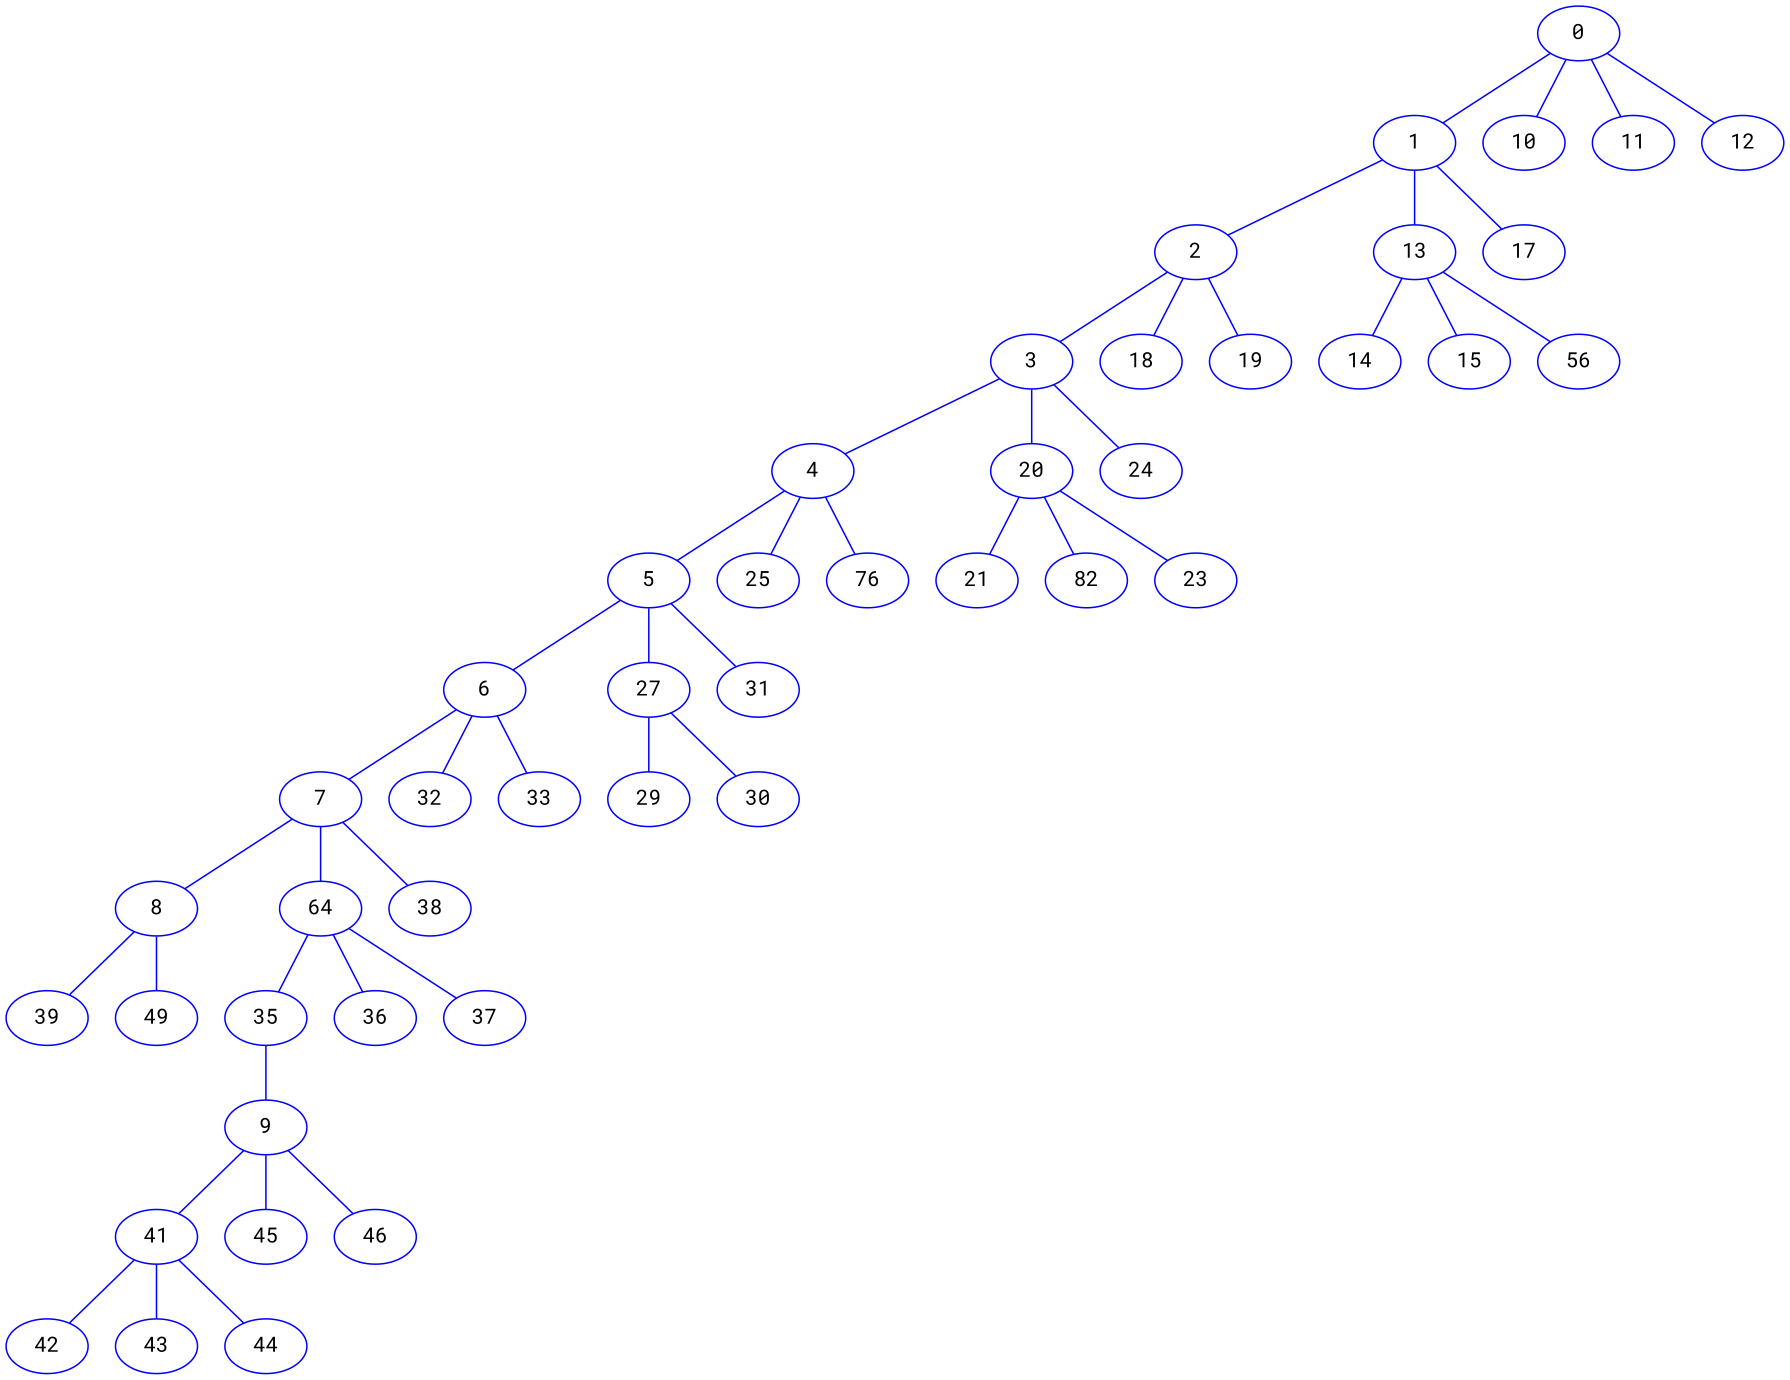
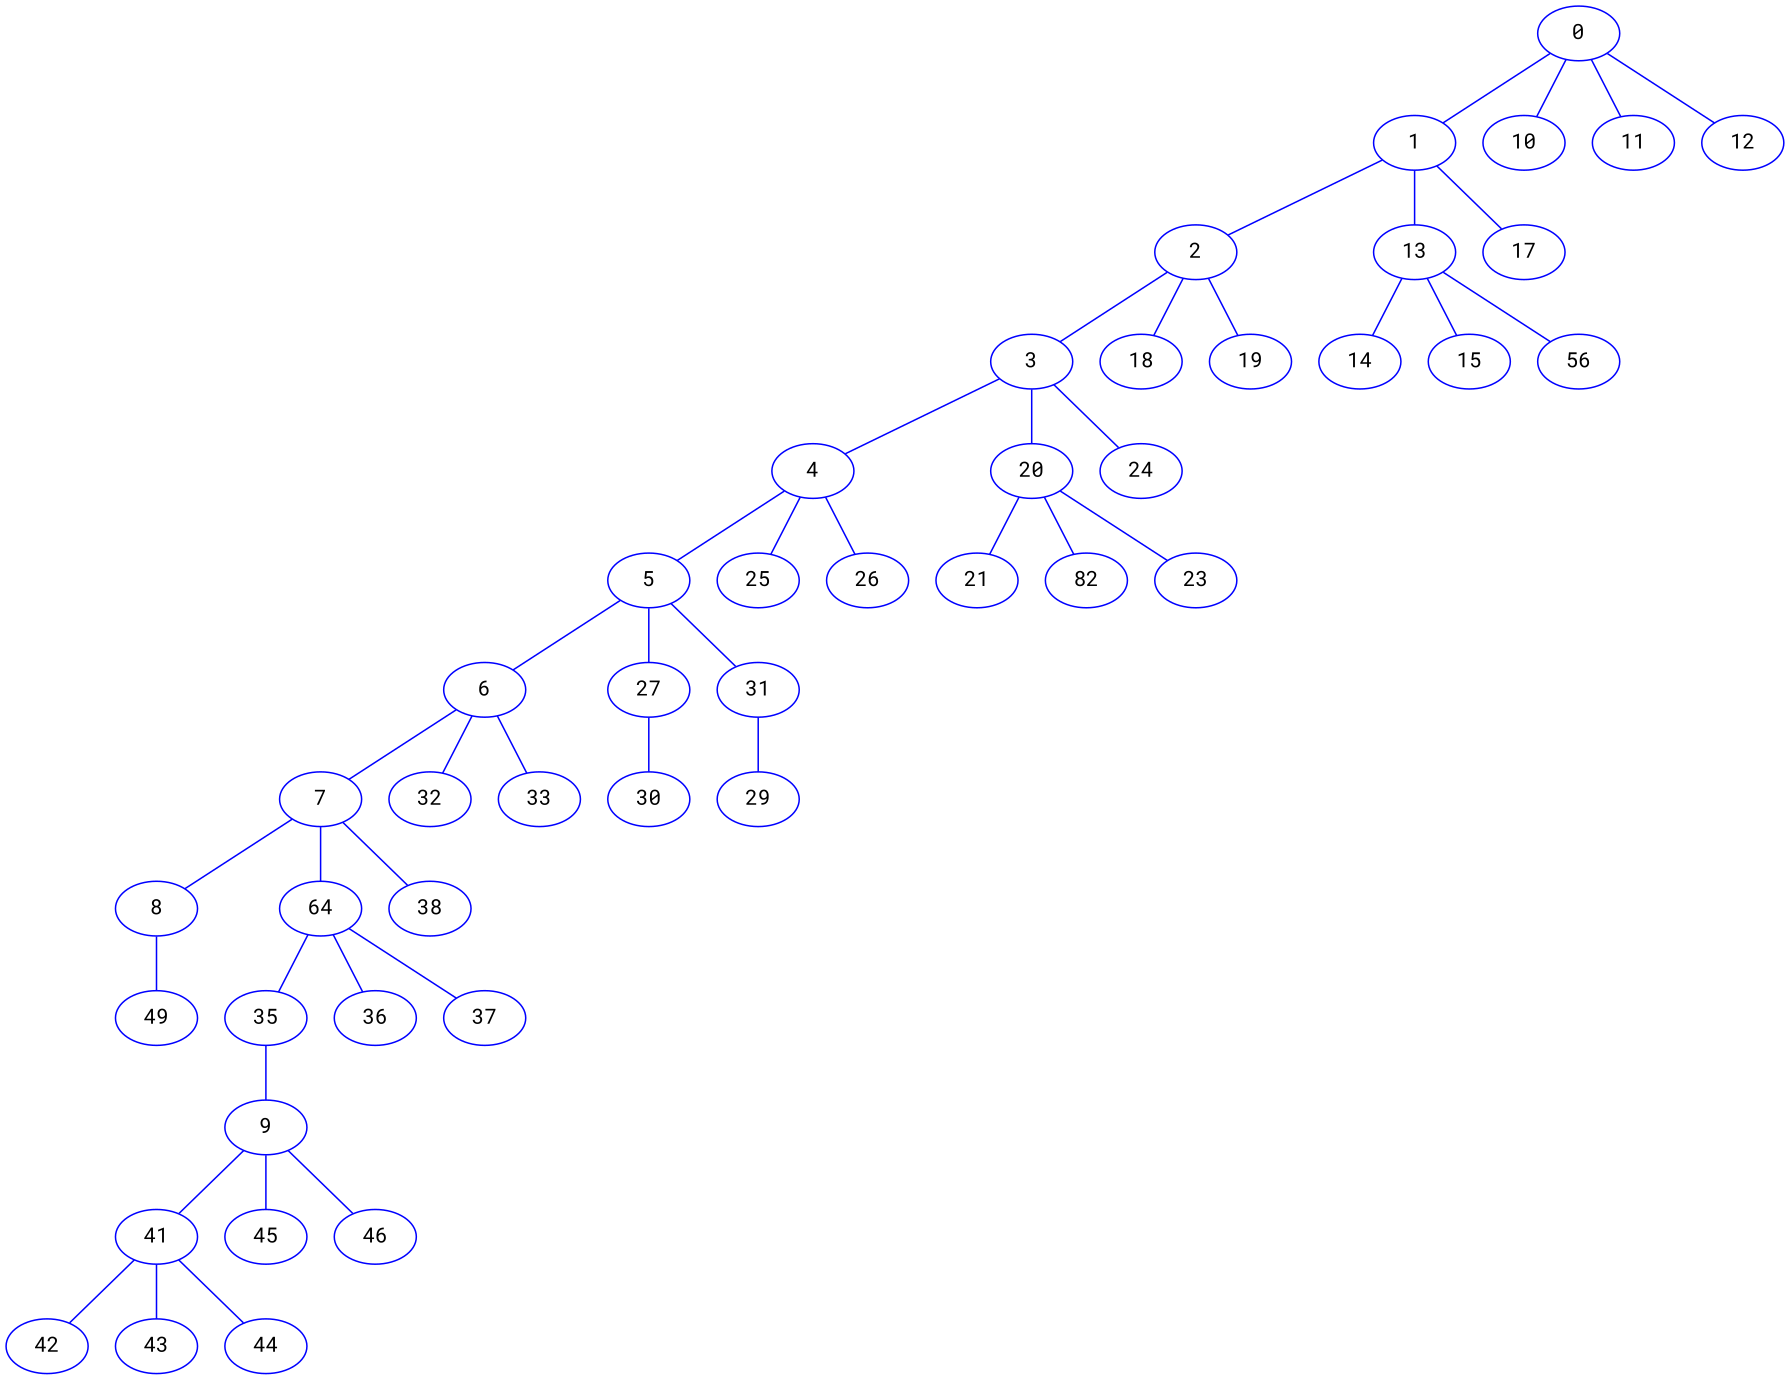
node "76": label "76" -> "26"
edge "27" -- "29": now "31" -- "29"
node "39": removed
